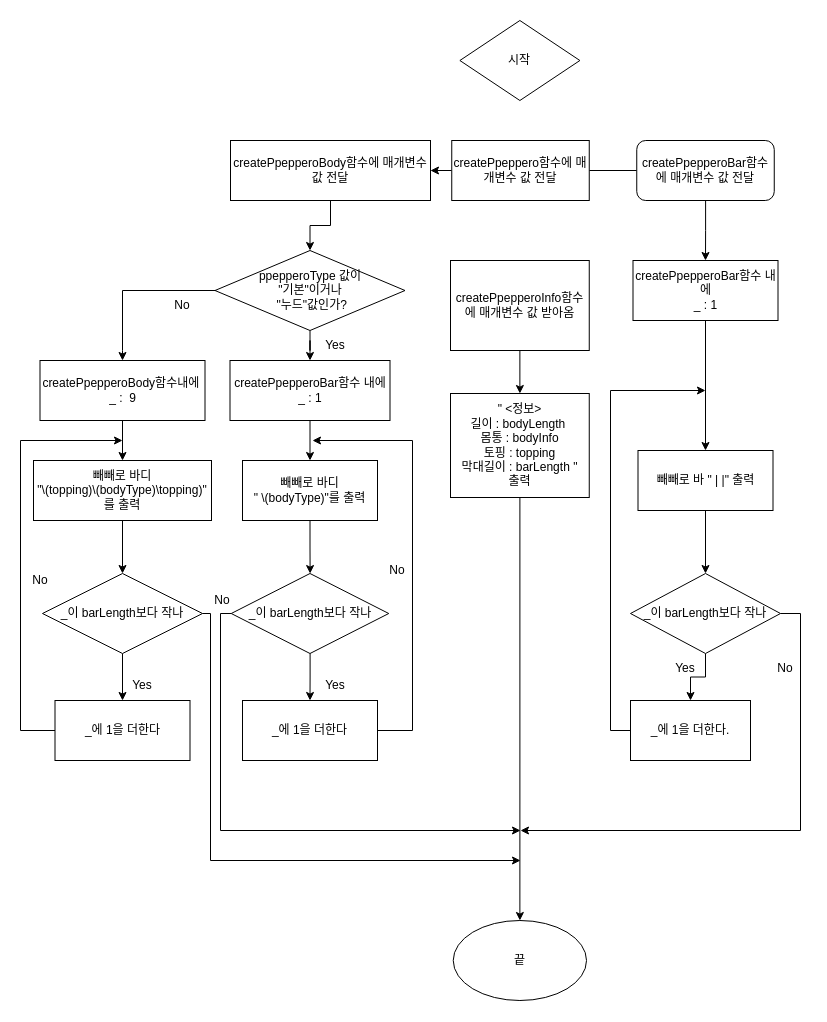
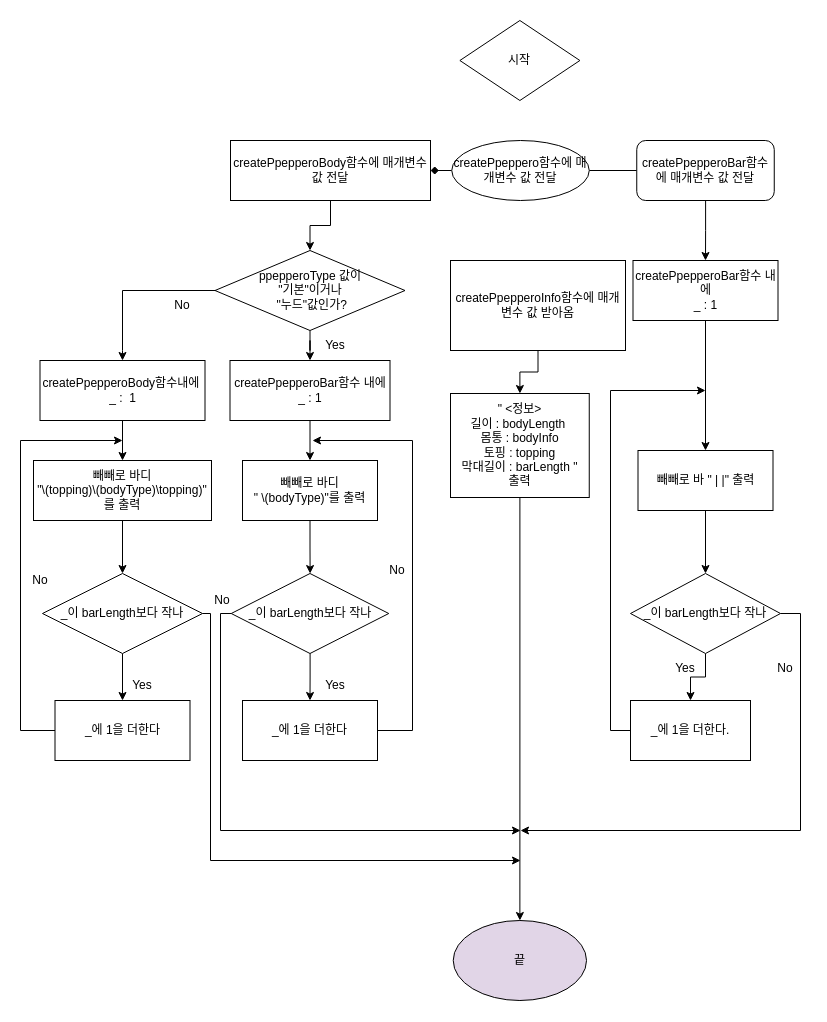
edge "createPpeppero함수에 매개변수 값 전달" -> "createPpepperoBody함수에 매개변수 값 전달": arrowhead classic -> diamond
node "createPpeppero함수에 매개변수 값 전달": shape rectangle -> ellipse
node "createPpepperoInfo함수에 매개변수 값 받아옴": size 139x90 -> 175x90
node "createPpepperoBody함수내에 _ : 9": label "createPpepperoBody함수내에 _ : 9" -> "createPpepperoBody함수내에 _ : 1"
node "끝": fillcolor #ffffff -> #e1d5e7
